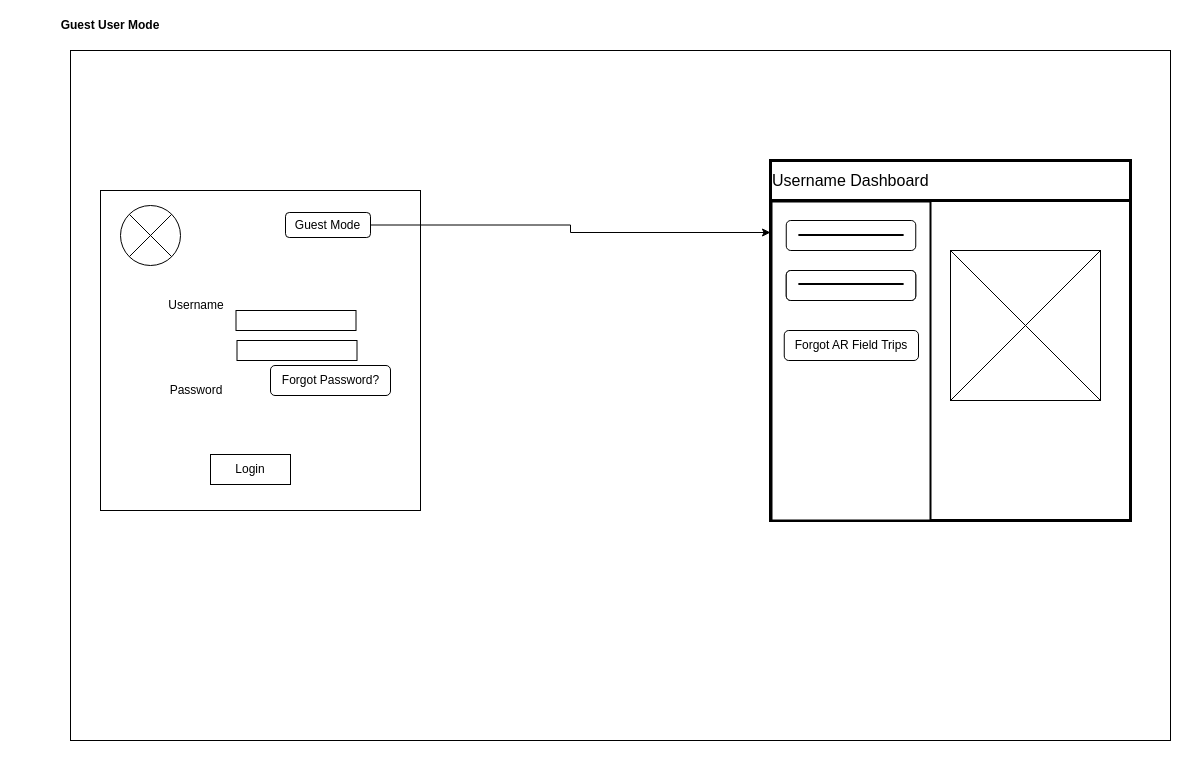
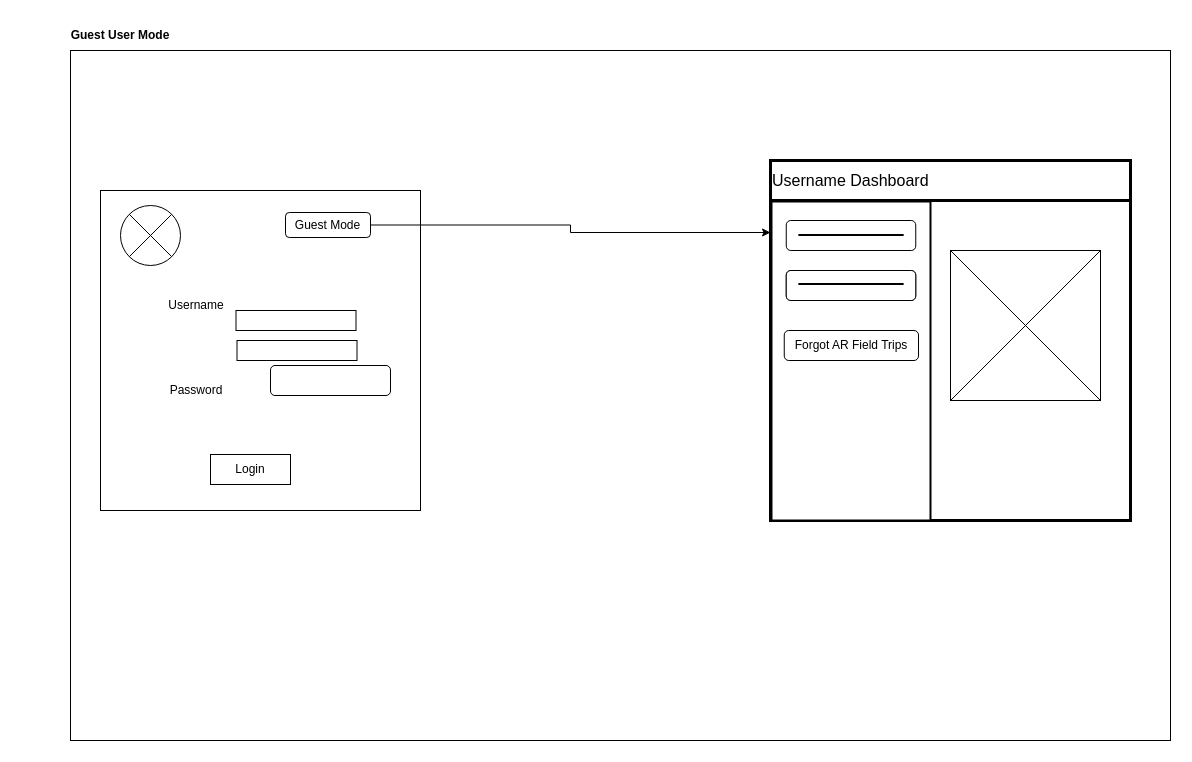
node "Guest User Mode": moved (111, 26) -> (121, 36)
node "Forgot Password?": removed
